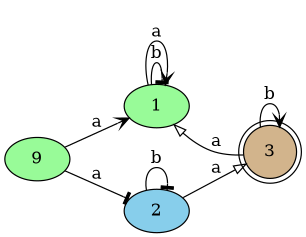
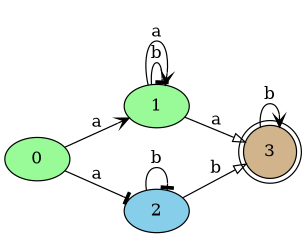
edge "3" -> "1": reversed
node "9": label "9" -> "0"
edge "2" -> "3": label "a" -> "b"
